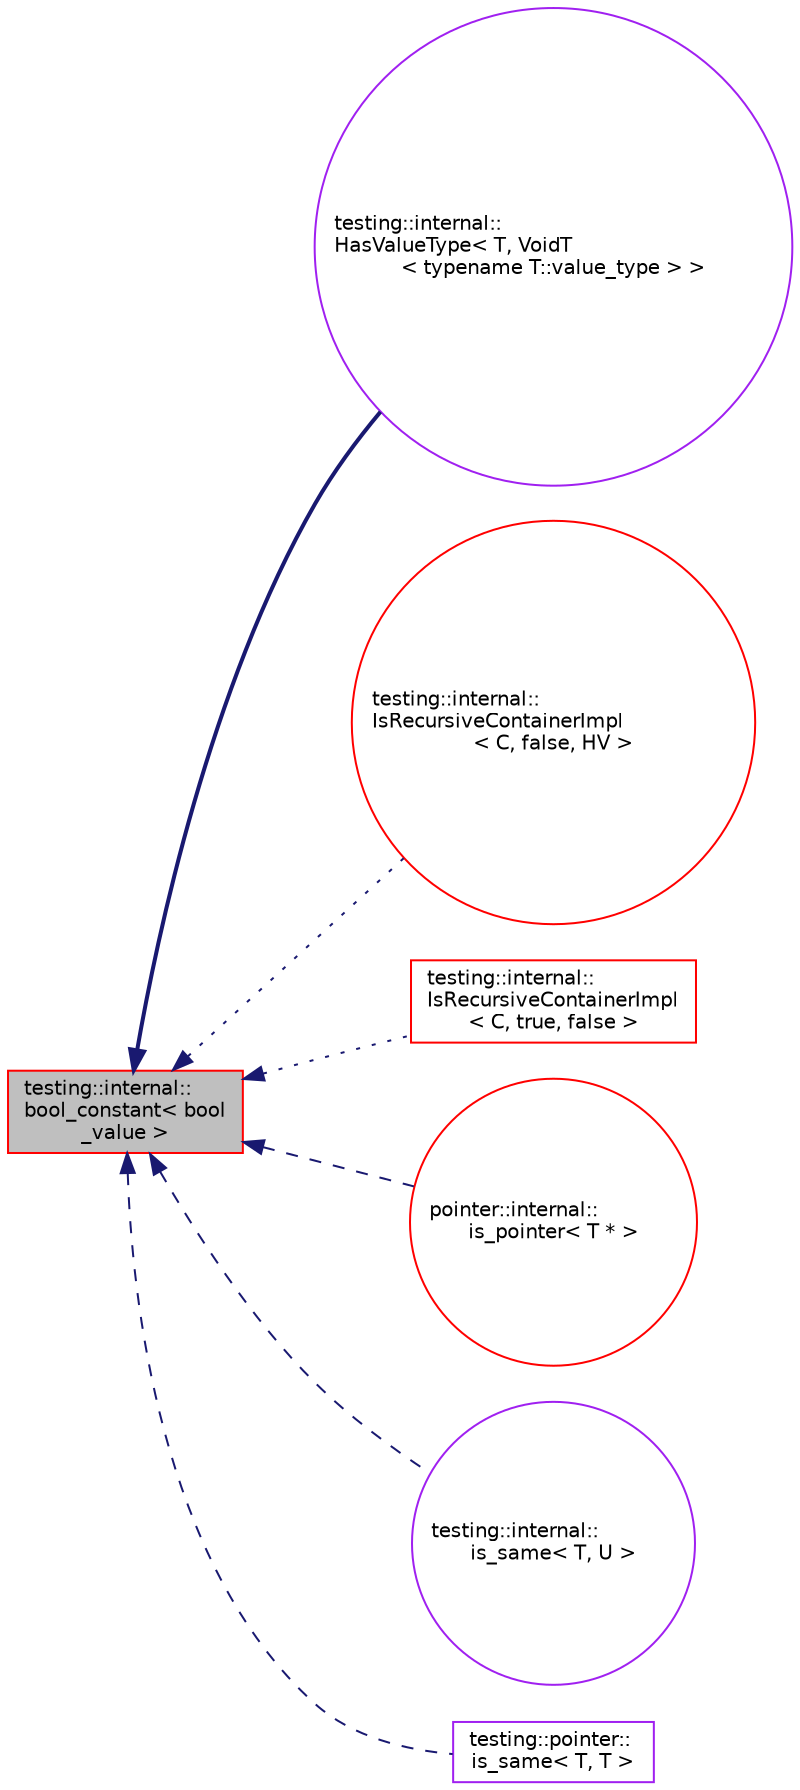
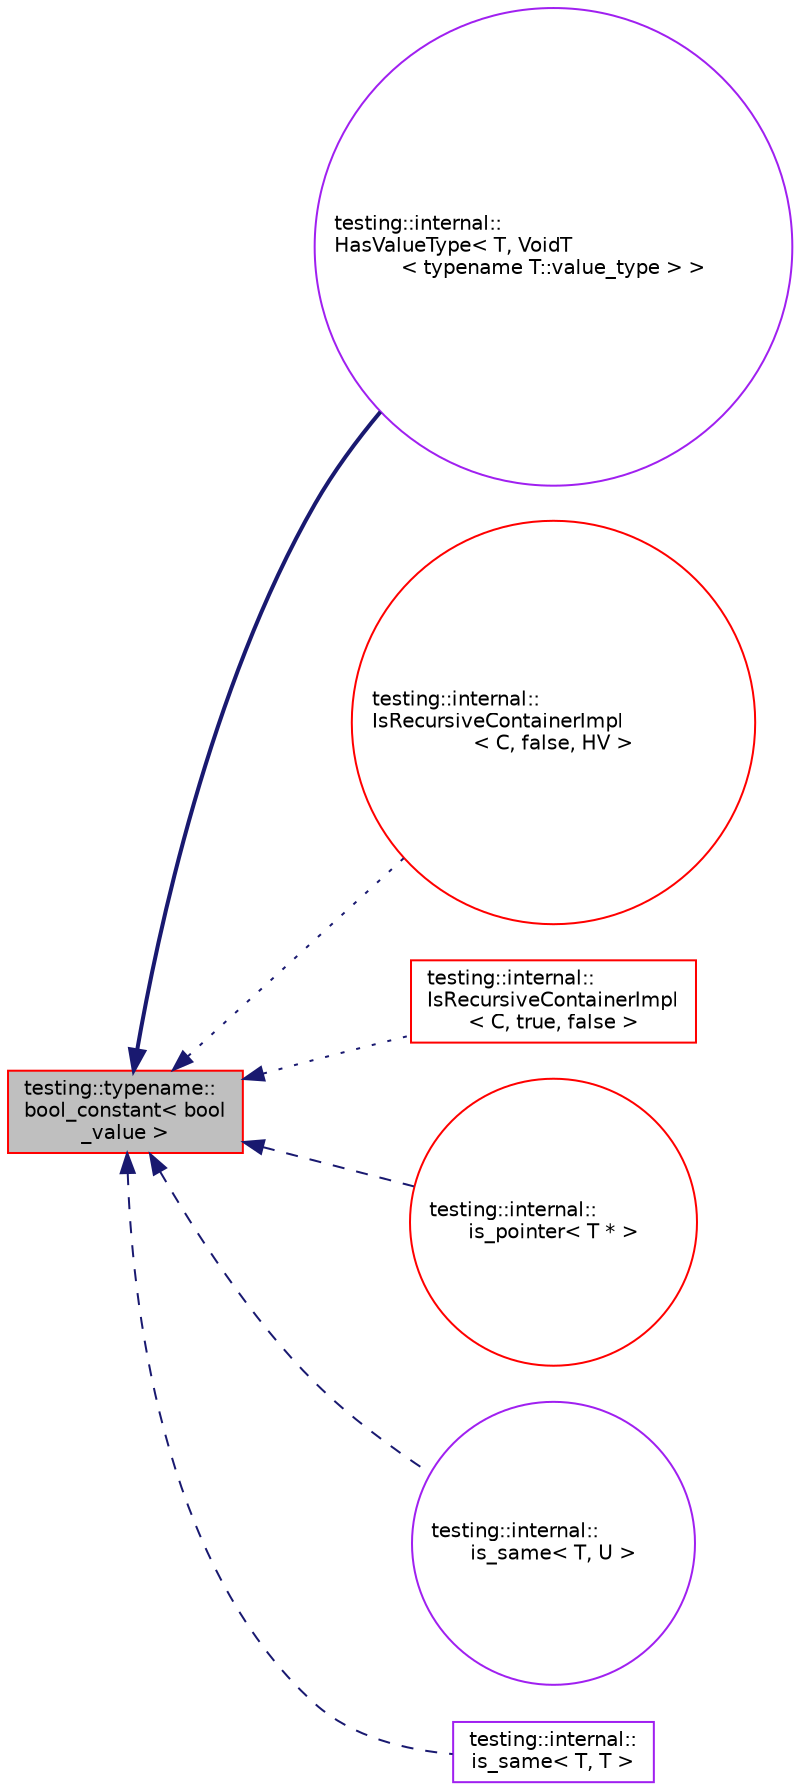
node "testing::internal:: bool_constant< bool _value >": label "testing::internal:: bool_constant< bool _value >" -> "testing::typename:: bool_constant< bool _value >"
node "pointer::internal:: is_pointer< T * >": label "pointer::internal:: is_pointer< T * >" -> "testing::internal:: is_pointer< T * >"
node "testing::pointer:: is_same< T, T >": label "testing::pointer:: is_same< T, T >" -> "testing::internal:: is_same< T, T >"
